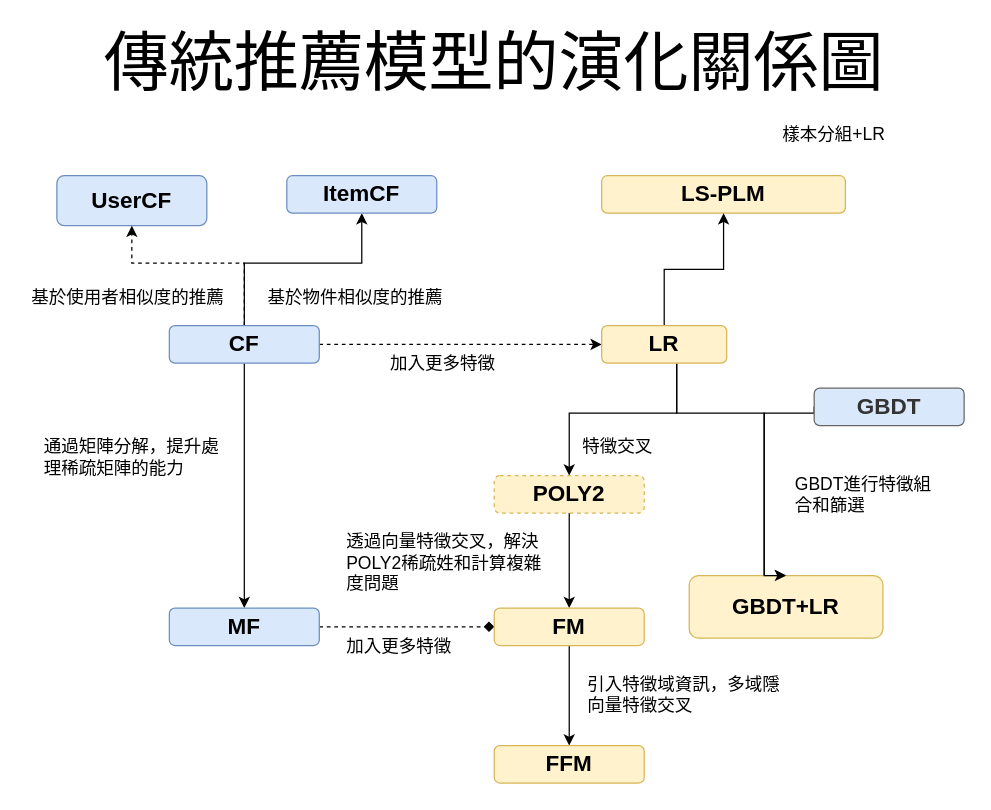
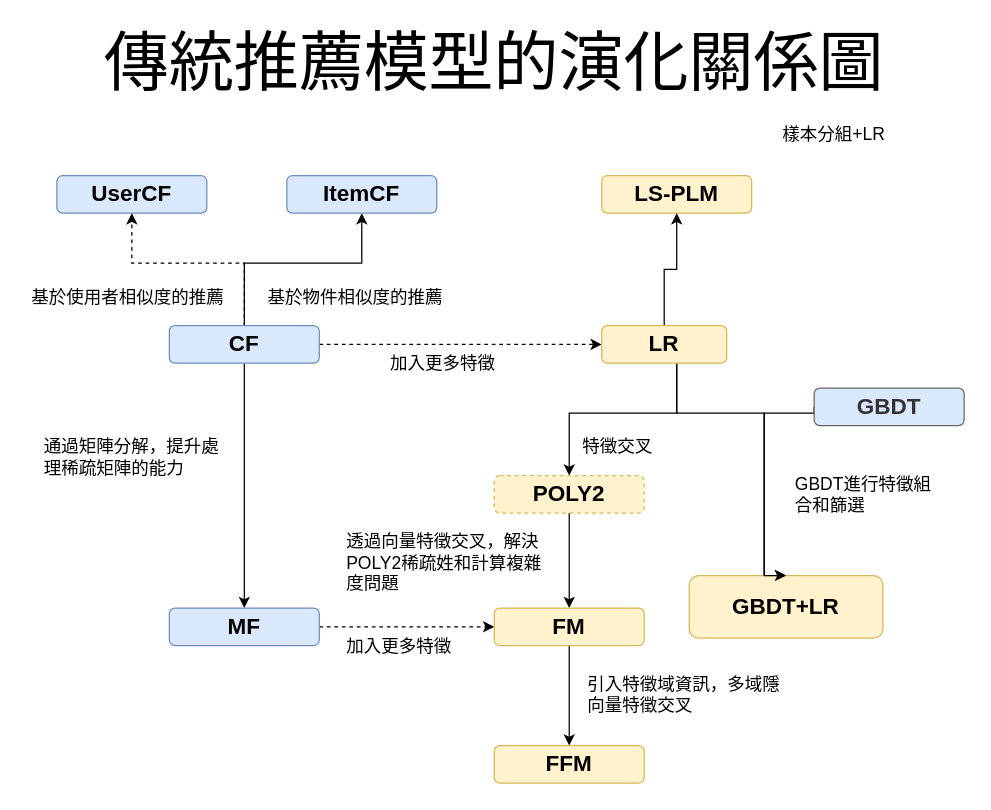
node "LS-PLM": size 244x38 -> 150x38
node "UserCF": size 150x50 -> 150x38
edge "MF" -> "FM": arrowhead diamond -> classic
